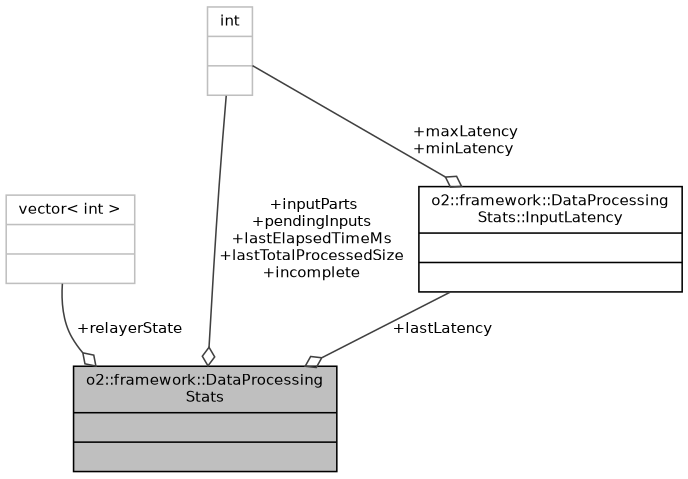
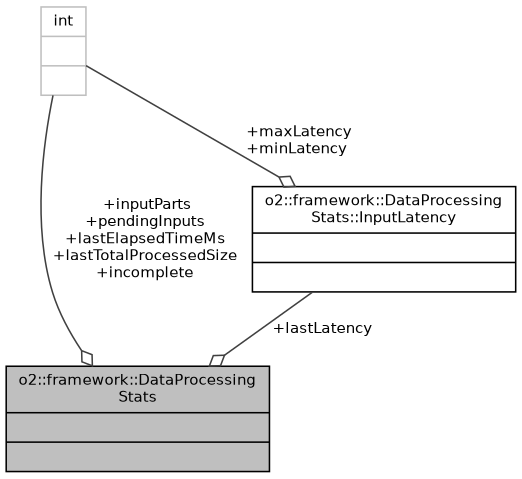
node "vector< int >": removed
